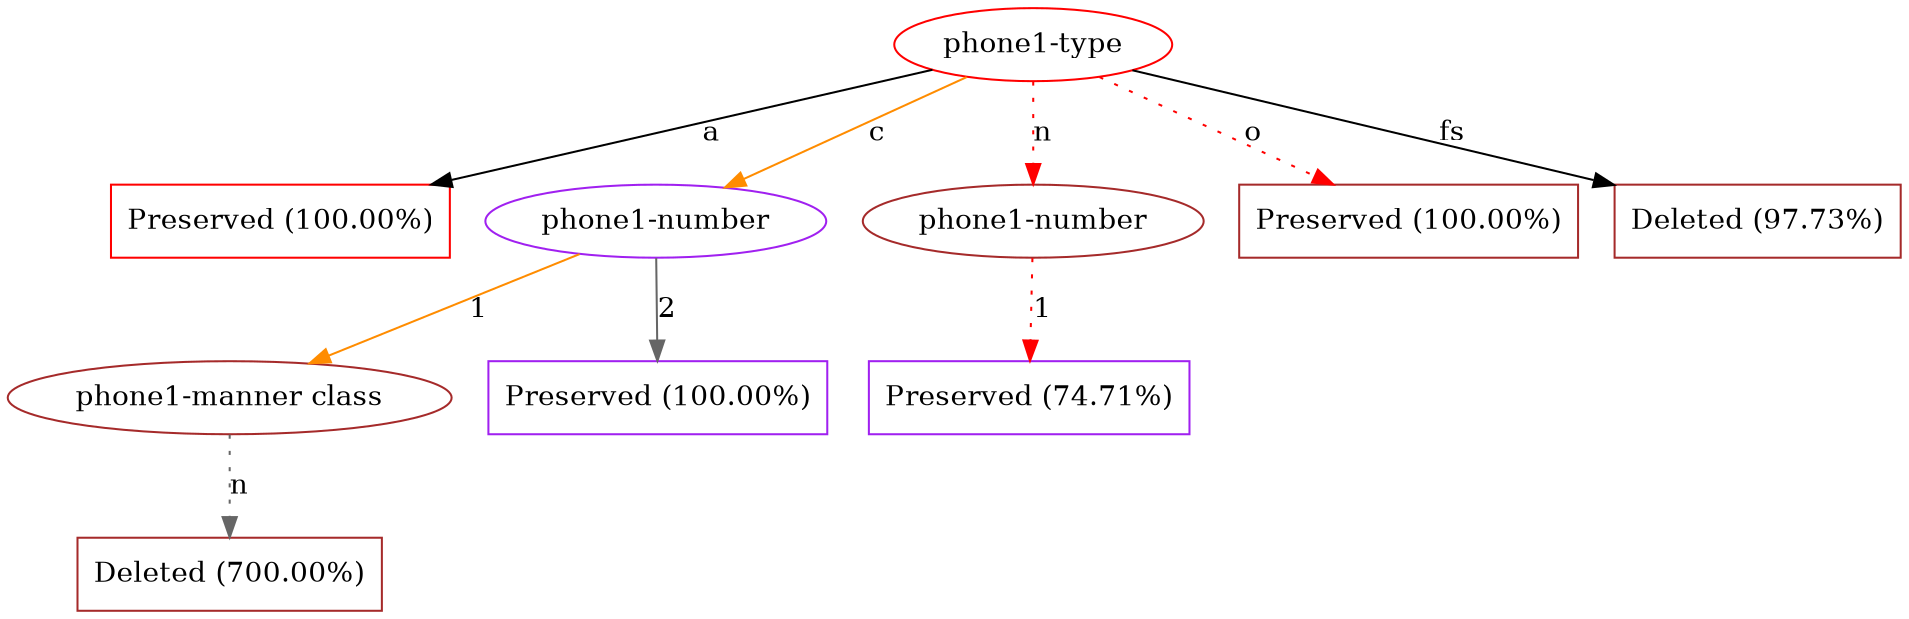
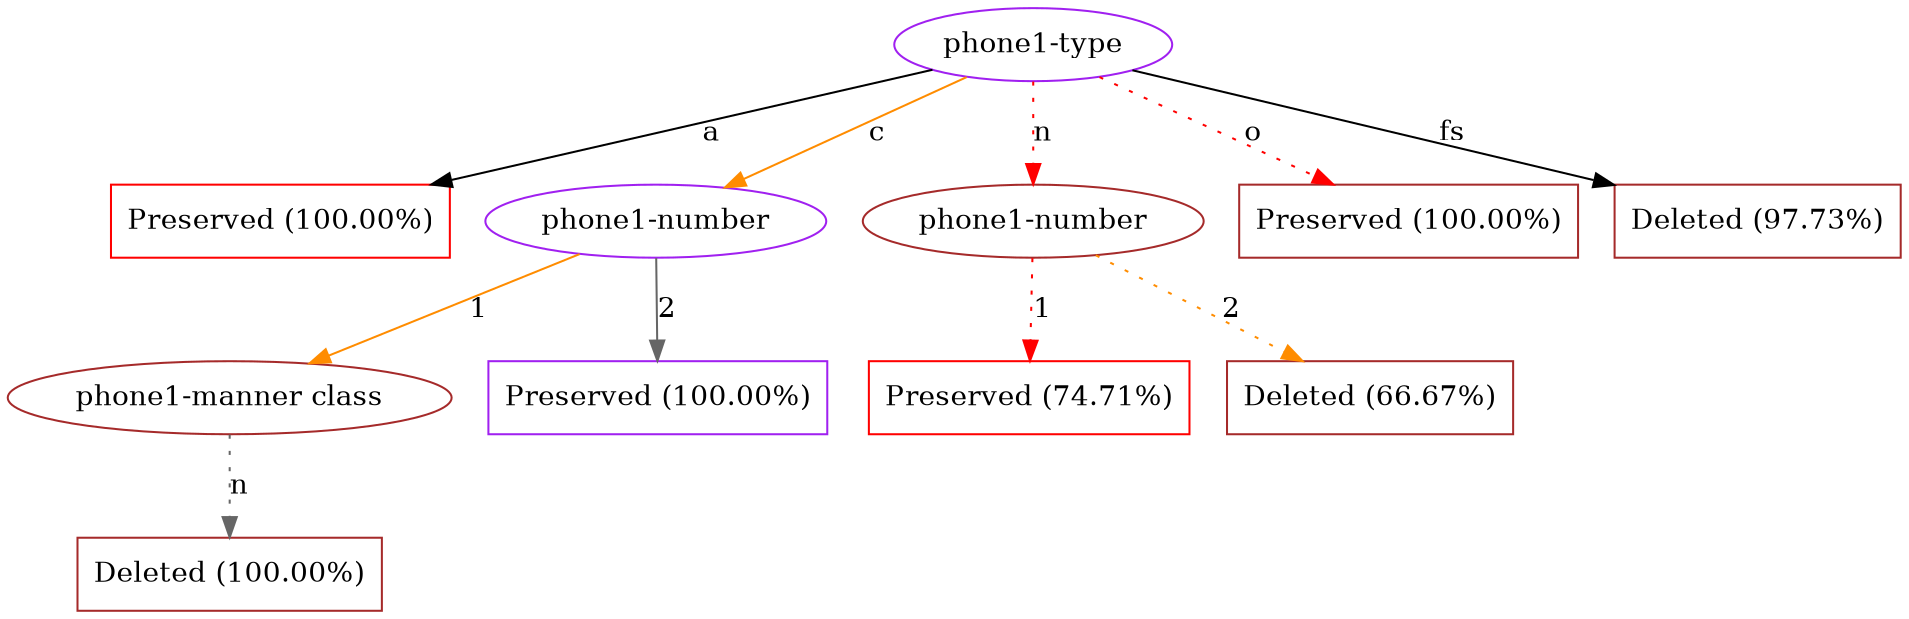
node "phone1-type": color red -> purple
node "Preserved (74.71%)": color purple -> red
node "Deleted (66.67%)": added
node "Deleted (700.00%)": label "Deleted (700.00%)" -> "Deleted (100.00%)"
